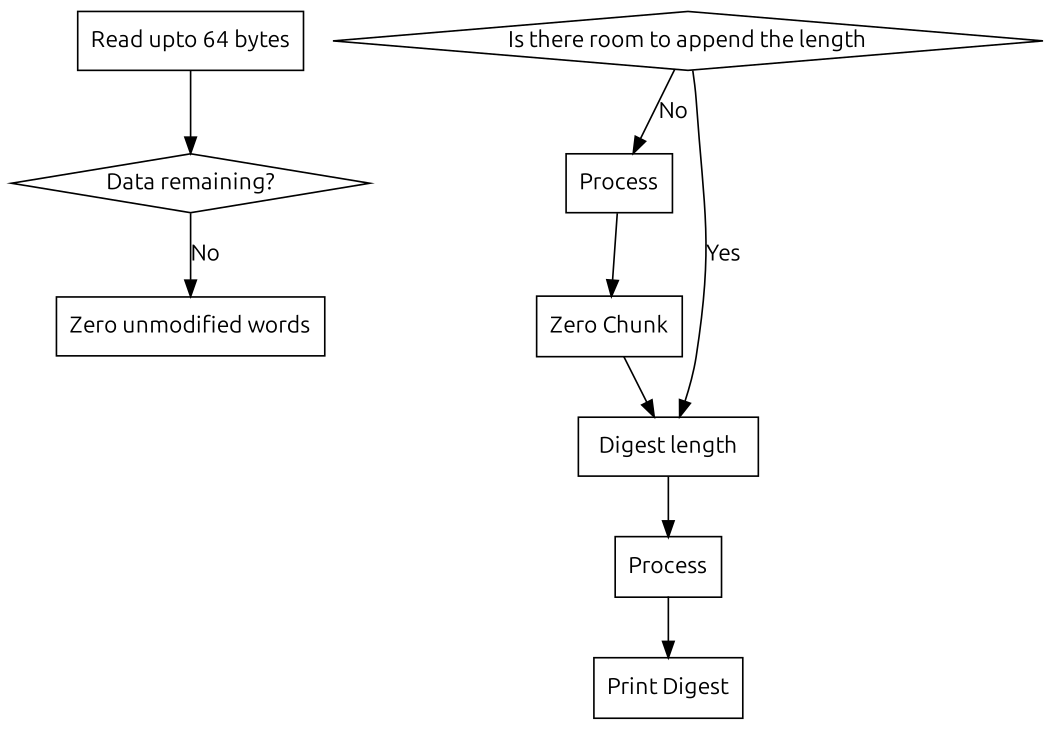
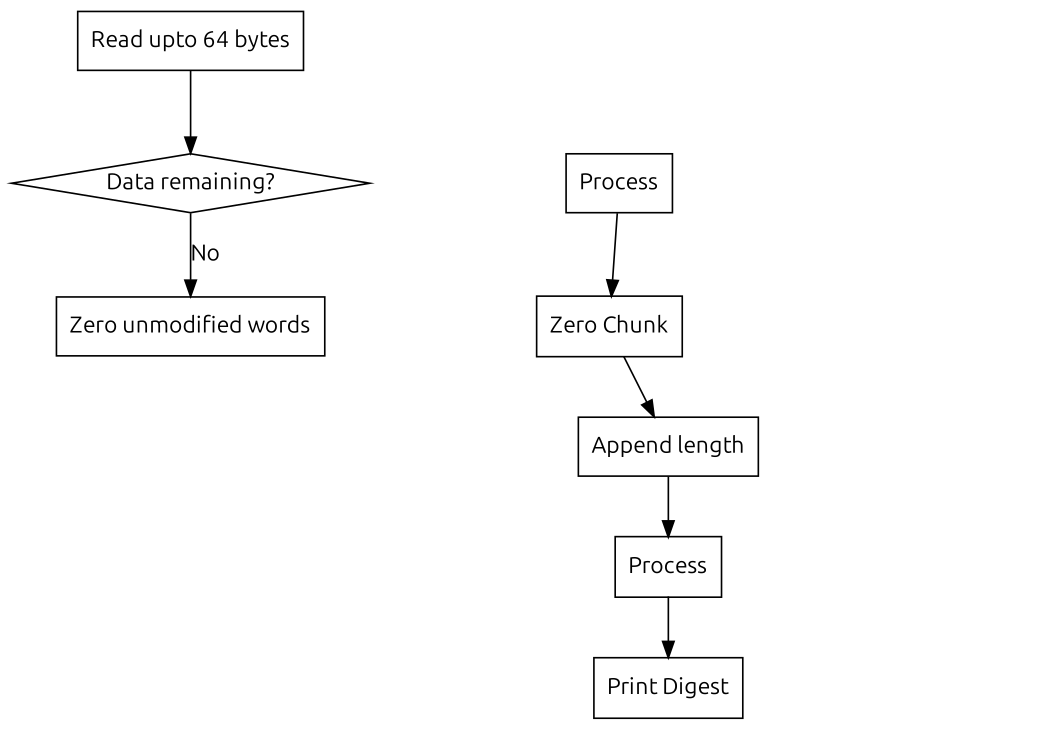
node "Is there room to append the length": removed
node "Digest length": label "Digest length" -> "Append length"
